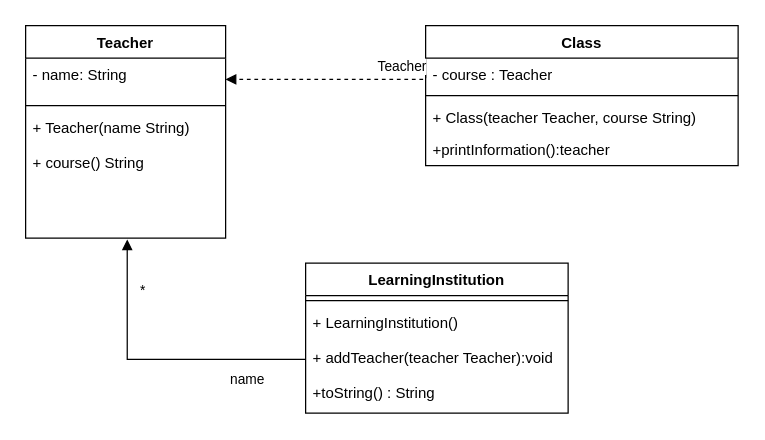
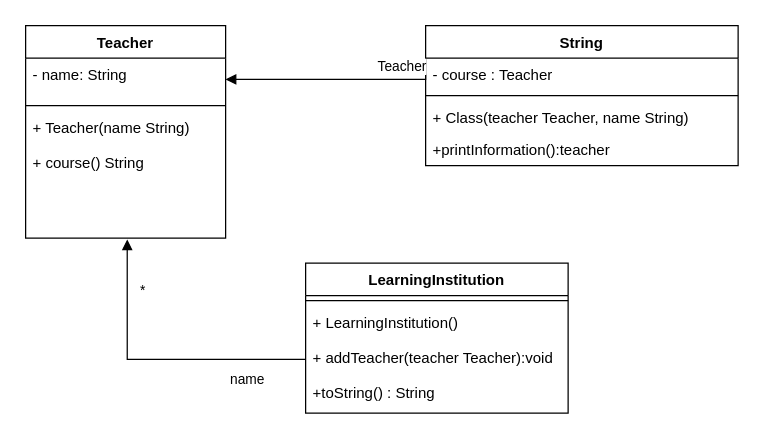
node "Class": label "Class" -> "String"
edge "- course : Teacher" -> "- name: String": style dashed -> solid
node "+ Class(teacher Teacher, course String)": label "+ Class(teacher Teacher, course String)" -> "+ Class(teacher Teacher, name String)"
